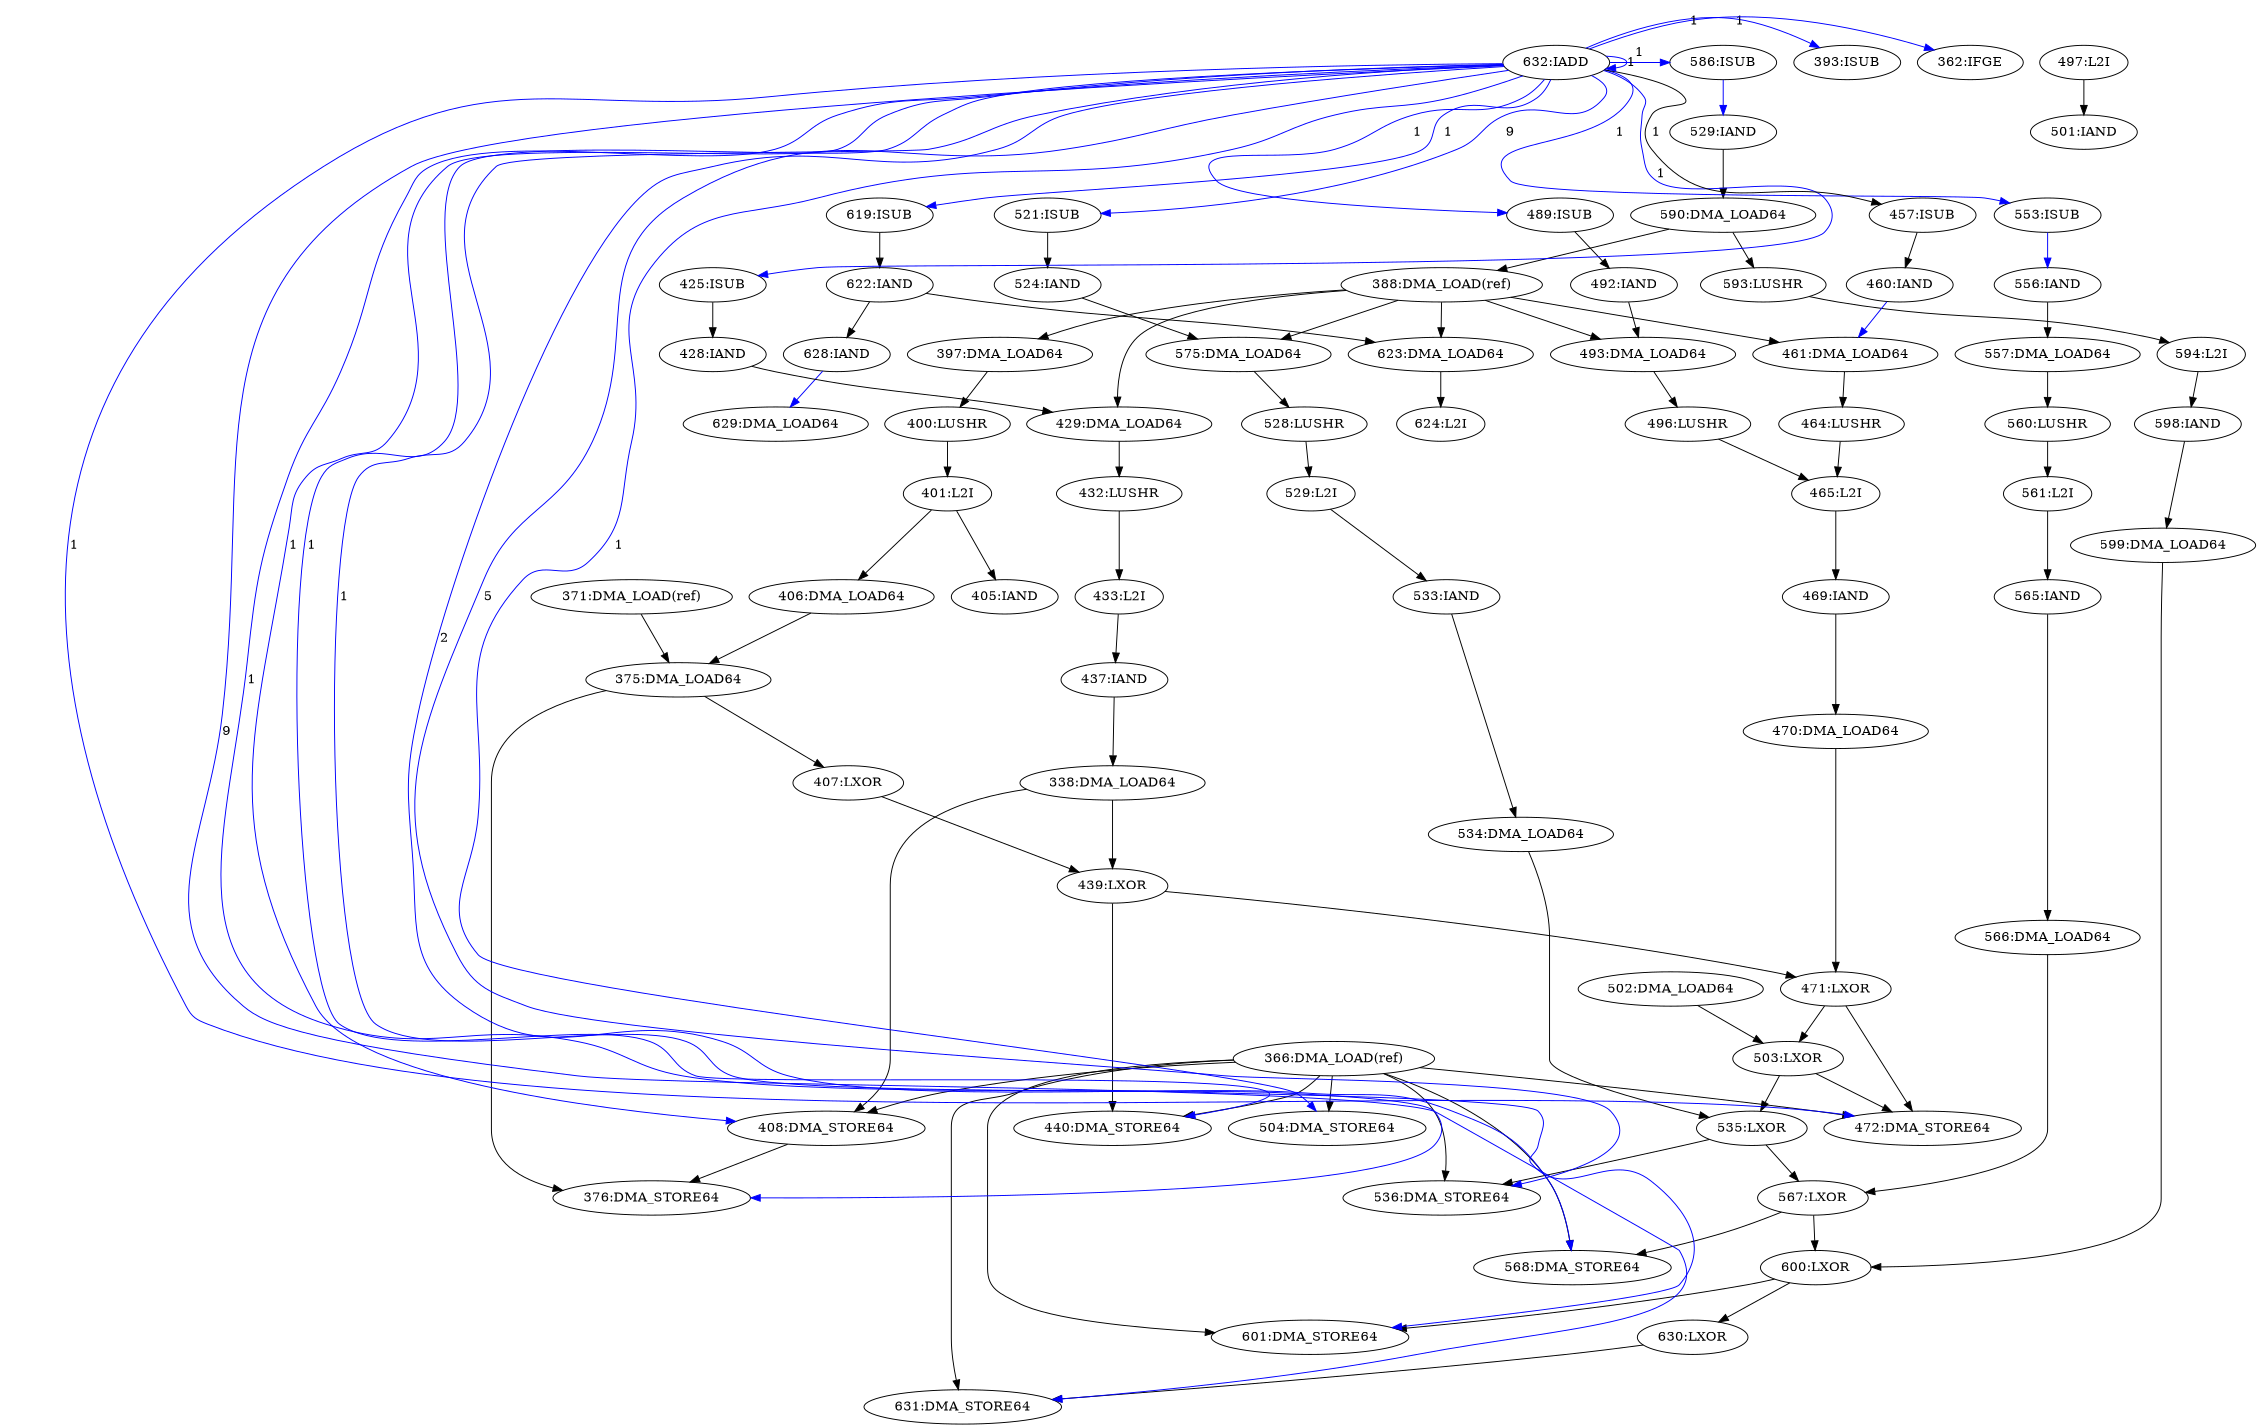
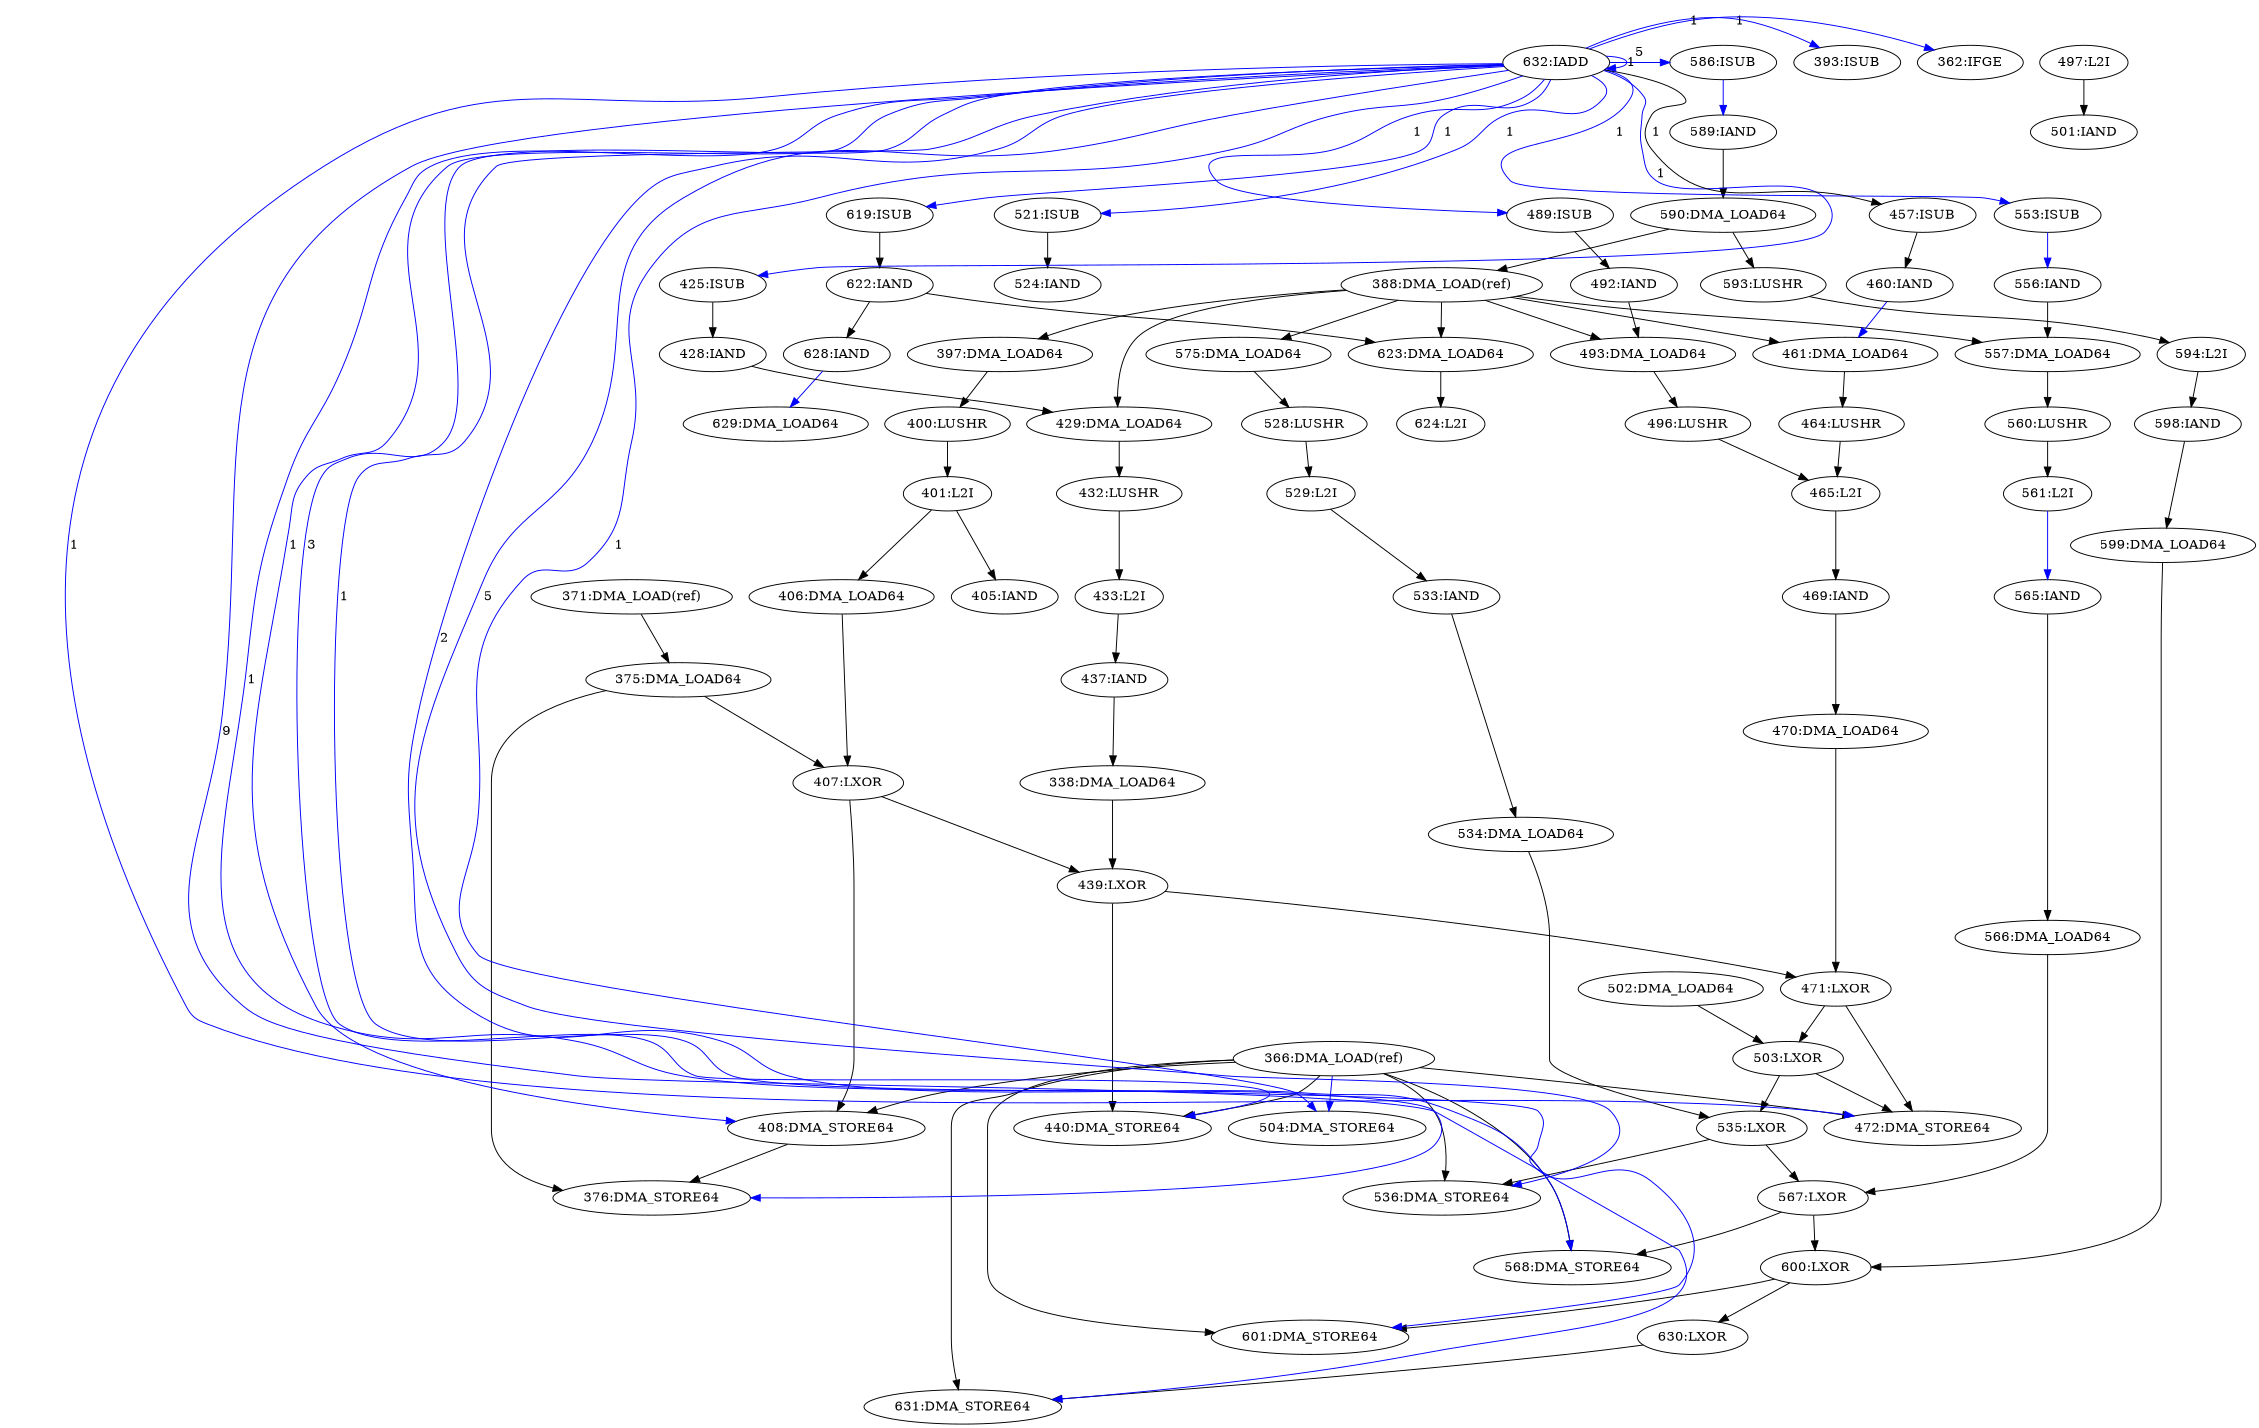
edge "632:IADD" -> "586:ISUB": label "1" -> "5"
edge "632:IADD" -> "521:ISUB": label "9" -> "1"
node "529:IAND": label "529:IAND" -> "589:IAND"
edge "524:IAND" -> "575:DMA_LOAD64": removed
edge "388:DMA_LOAD(ref)" -> "557:DMA_LOAD64": added
edge "561:L2I" -> "565:IAND": color black -> blue
edge "632:IADD" -> "440:DMA_STORE64": label "1" -> "3"
edge "406:DMA_LOAD64" -> "375:DMA_LOAD64": now "406:DMA_LOAD64" -> "407:LXOR"
edge "338:DMA_LOAD64" -> "408:DMA_STORE64": now "407:LXOR" -> "408:DMA_STORE64"
edge "366:DMA_LOAD(ref)" -> "504:DMA_STORE64": color black -> blue
